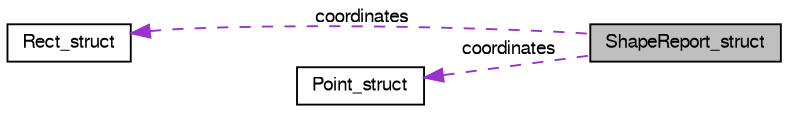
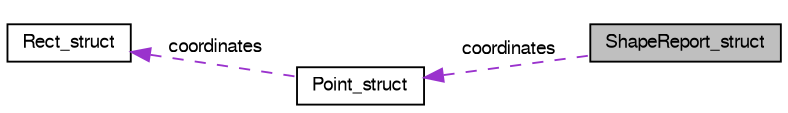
edge "ShapeReport_struct" -> "Rect_struct": now "Point_struct" -> "Rect_struct"
